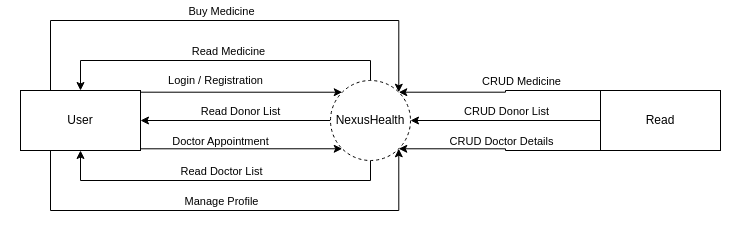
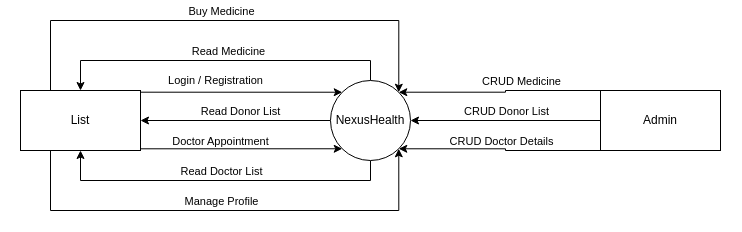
node "User": label "User" -> "List"
node "NexusHealth": style dashed -> solid
node "Read": label "Read" -> "Admin"
